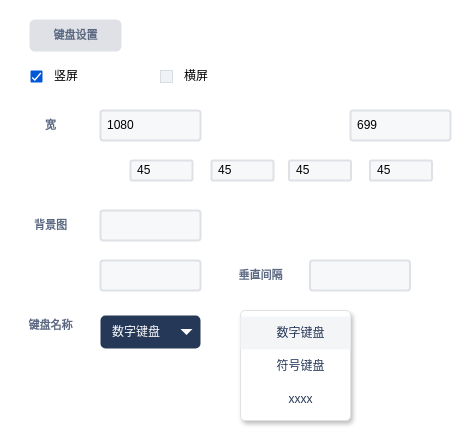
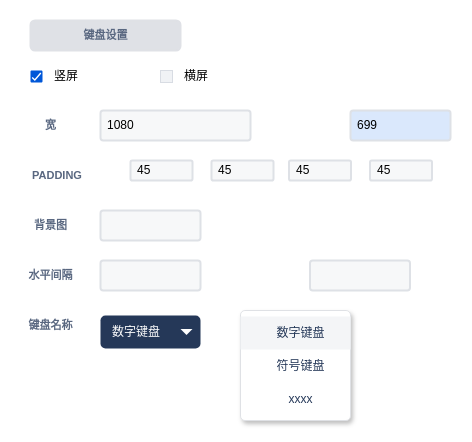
node "键盘设置": size 90x30 -> 150x30
node "1080": size 100x30 -> 150x30
node "699": fillcolor #f7f8f9 -> #dae8fc
node "PADDING": added
node "水平间隔": added
node "垂直间隔": removed
